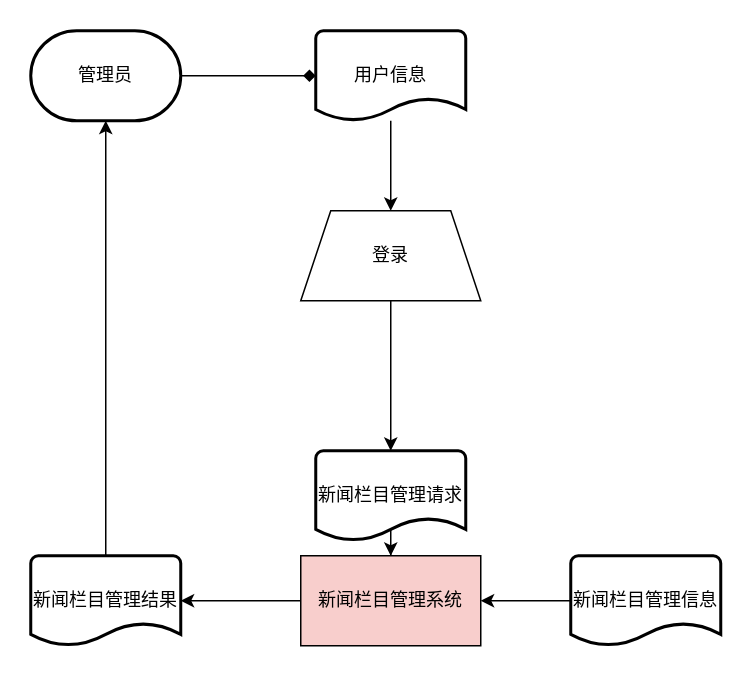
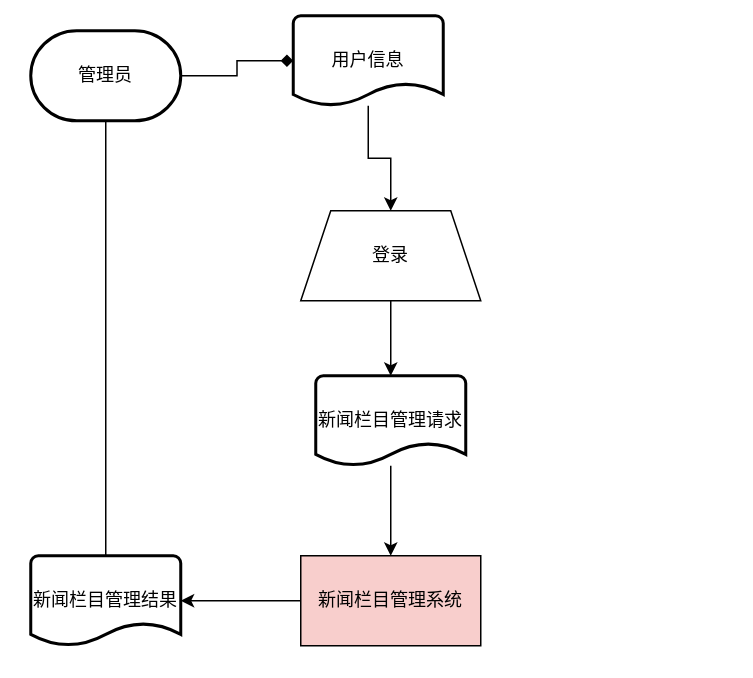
node "用户信息": moved (391, 76) -> (368, 61)
edge "新闻栏目管理结果" -> "管理员": arrowhead classic -> none
node "新闻栏目管理请求": moved (391, 496) -> (391, 421)
edge "新闻栏目管理信息" -> "新闻栏目管理系统": removed
node "新闻栏目管理信息": removed
